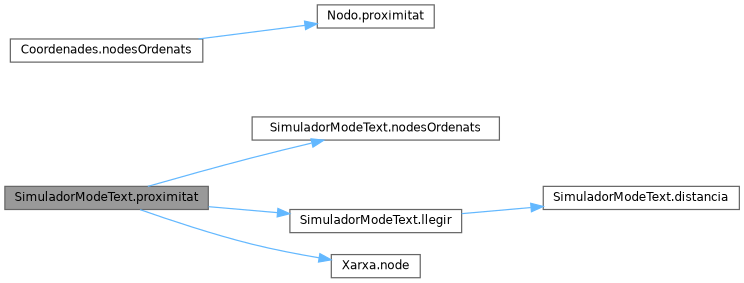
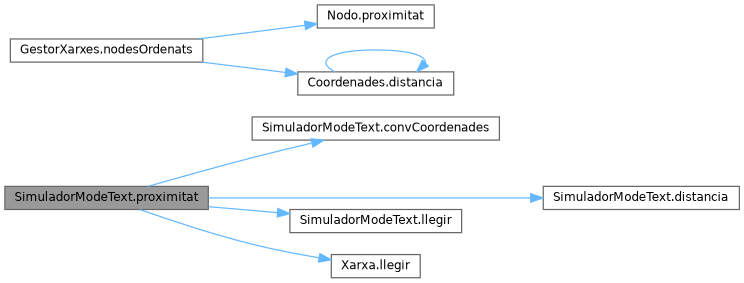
node "Coordenades.nodesOrdenats": label "Coordenades.nodesOrdenats" -> "GestorXarxes.nodesOrdenats"
node "Coordenades.distancia": added
node "SimuladorModeText.nodesOrdenats": label "SimuladorModeText.nodesOrdenats" -> "SimuladorModeText.convCoordenades"
edge "SimuladorModeText.llegir" -> "SimuladorModeText.distancia": now "SimuladorModeText.proximitat" -> "SimuladorModeText.distancia"
node "Xarxa.node": label "Xarxa.node" -> "Xarxa.llegir"
